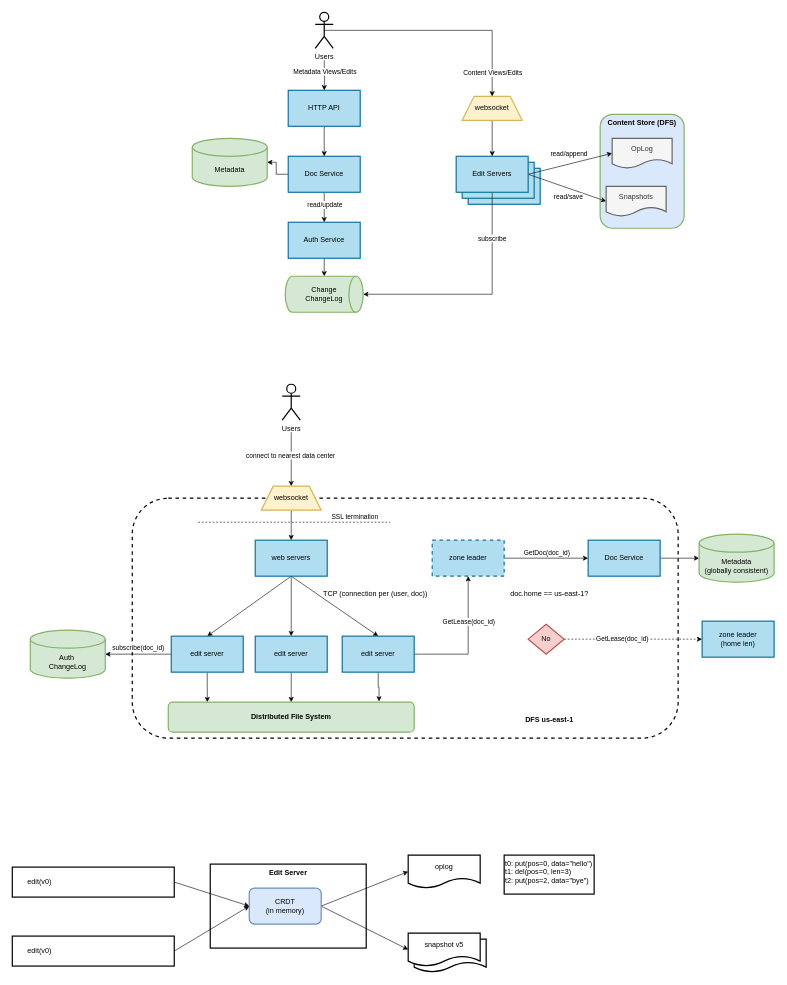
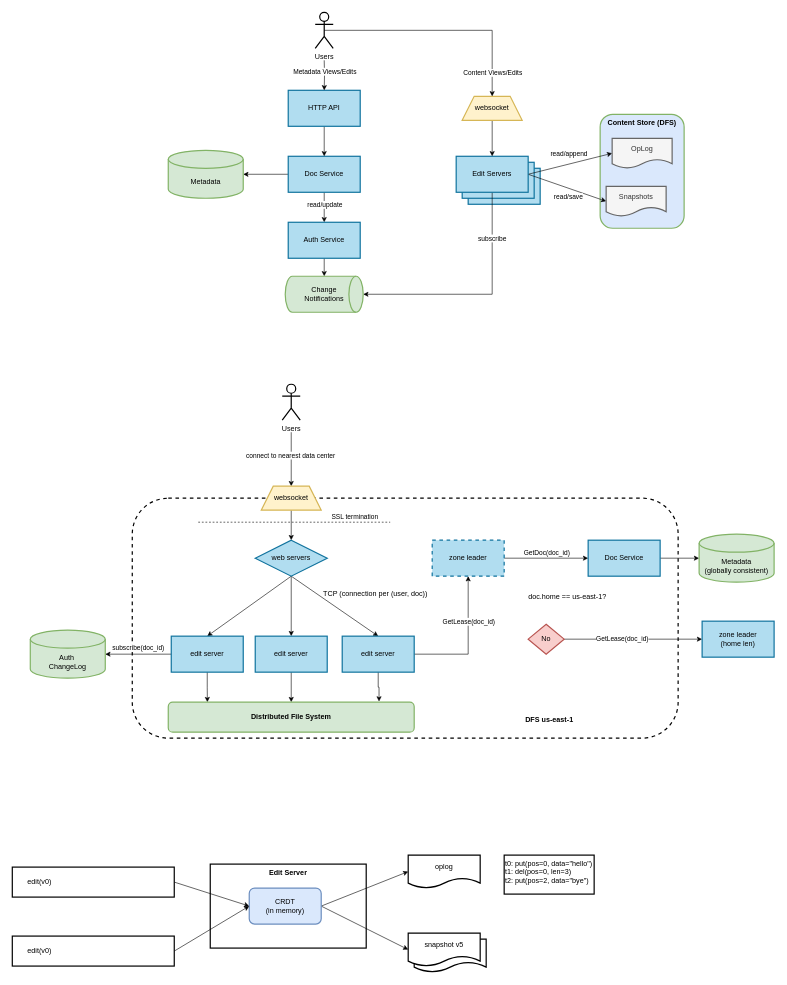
node "Metadata": moved (230, 162) -> (206, 174)
node "Change ChangeLog": label "Change ChangeLog" -> "Change Notifications"
node "web servers": shape rectangle -> diamond
node "doc.home == us-east-1?": moved (549, 594) -> (567, 597)
edge "No" -> "zone leader (home len)": style dashed -> solid
